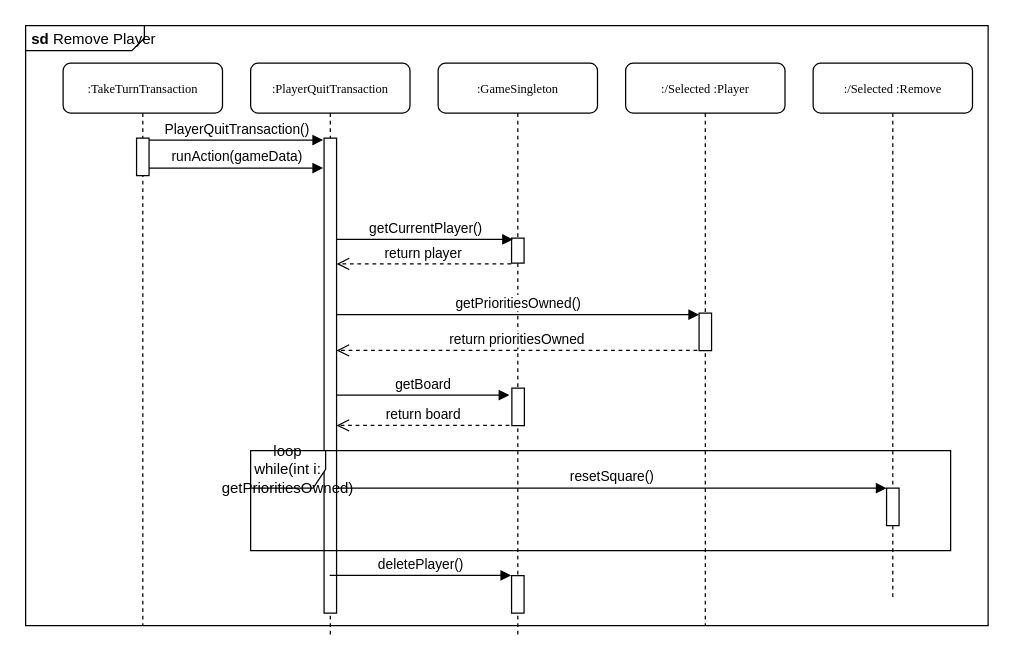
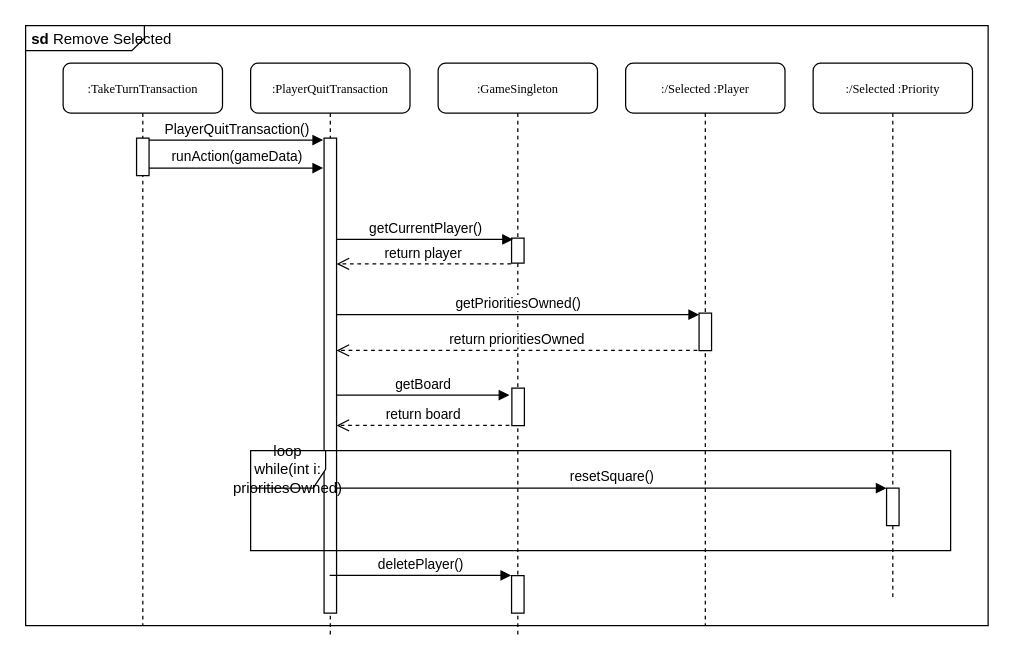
node "sd Remove Player": label "sd Remove Player" -> "sd Remove Selected"
node ":/Selected :Remove": label ":/Selected :Remove" -> ":/Selected :Priority"
node "loop while(int i: getPrioritiesOwned)": label "loop while(int i: getPrioritiesOwned)" -> "loop while(int i: prioritiesOwned)"
